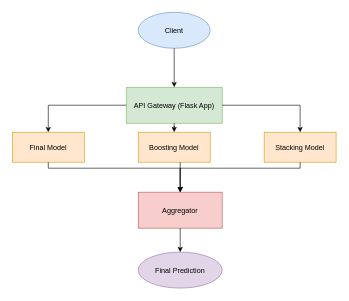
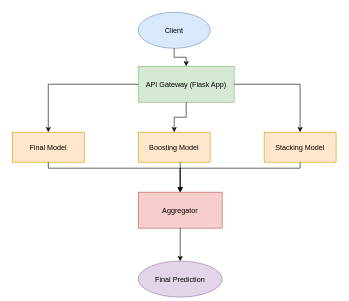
node "API Gateway (Flask App)": moved (174, 105) -> (186, 84)
node "Final Prediction": moved (180, 270) -> (180, 279)
